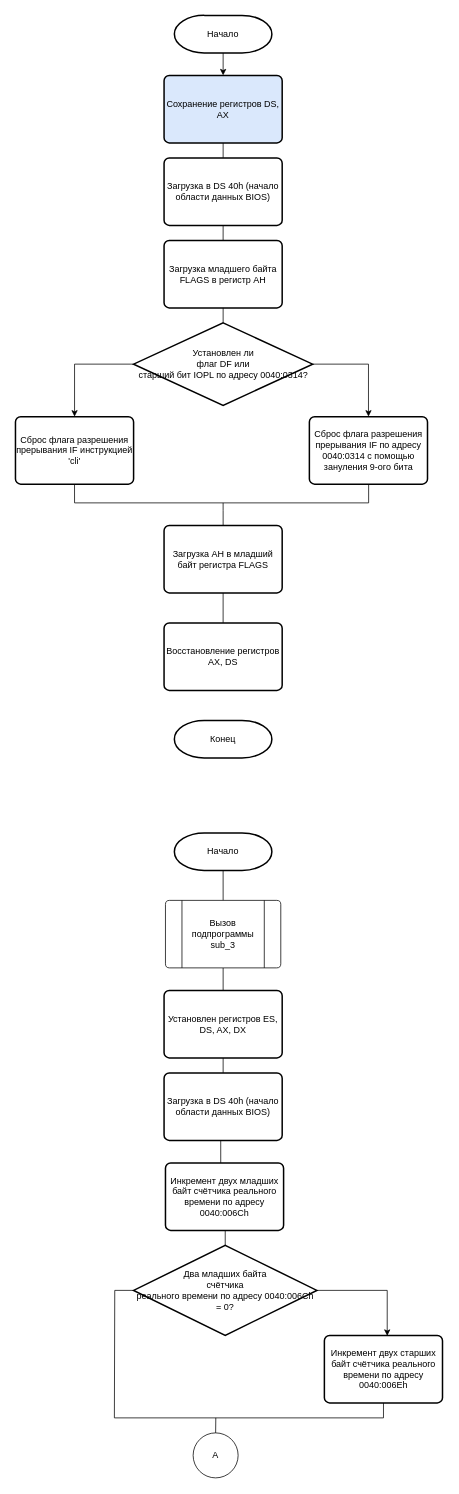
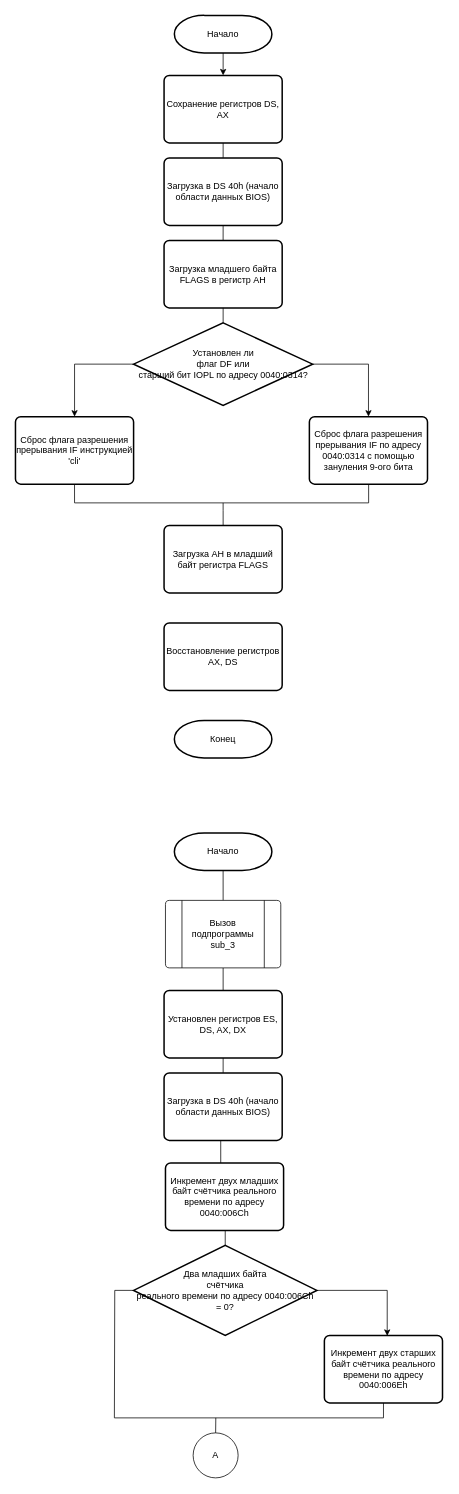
node "Сохранение регистров DS, AX": fillcolor #dae8fc -> #ffffff
edge "Загрузка AH в младший байт регистра FLAGS" -- "Восстановление регистров AX, DS": removed
